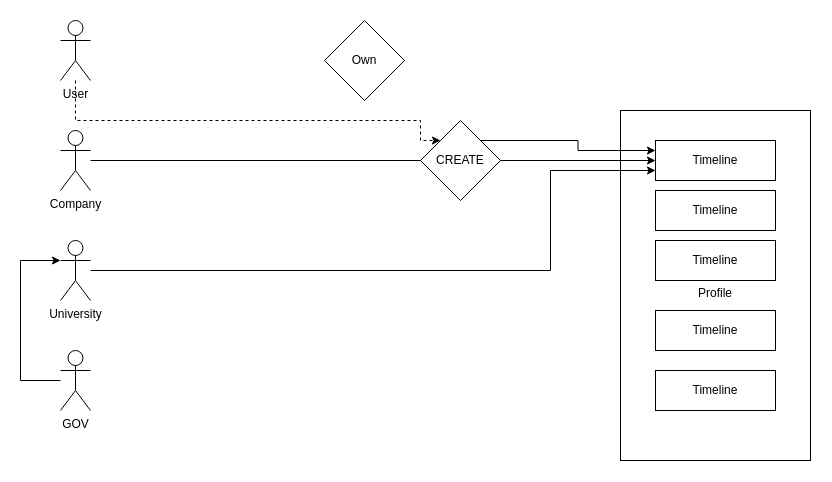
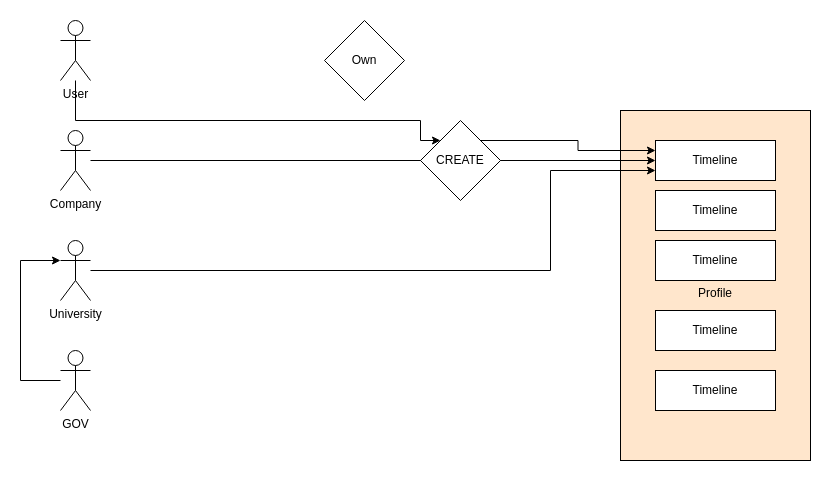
edge "User" -> "CREATE": style dashed -> solid
node "Profile": fillcolor #ffffff -> #ffe6cc
